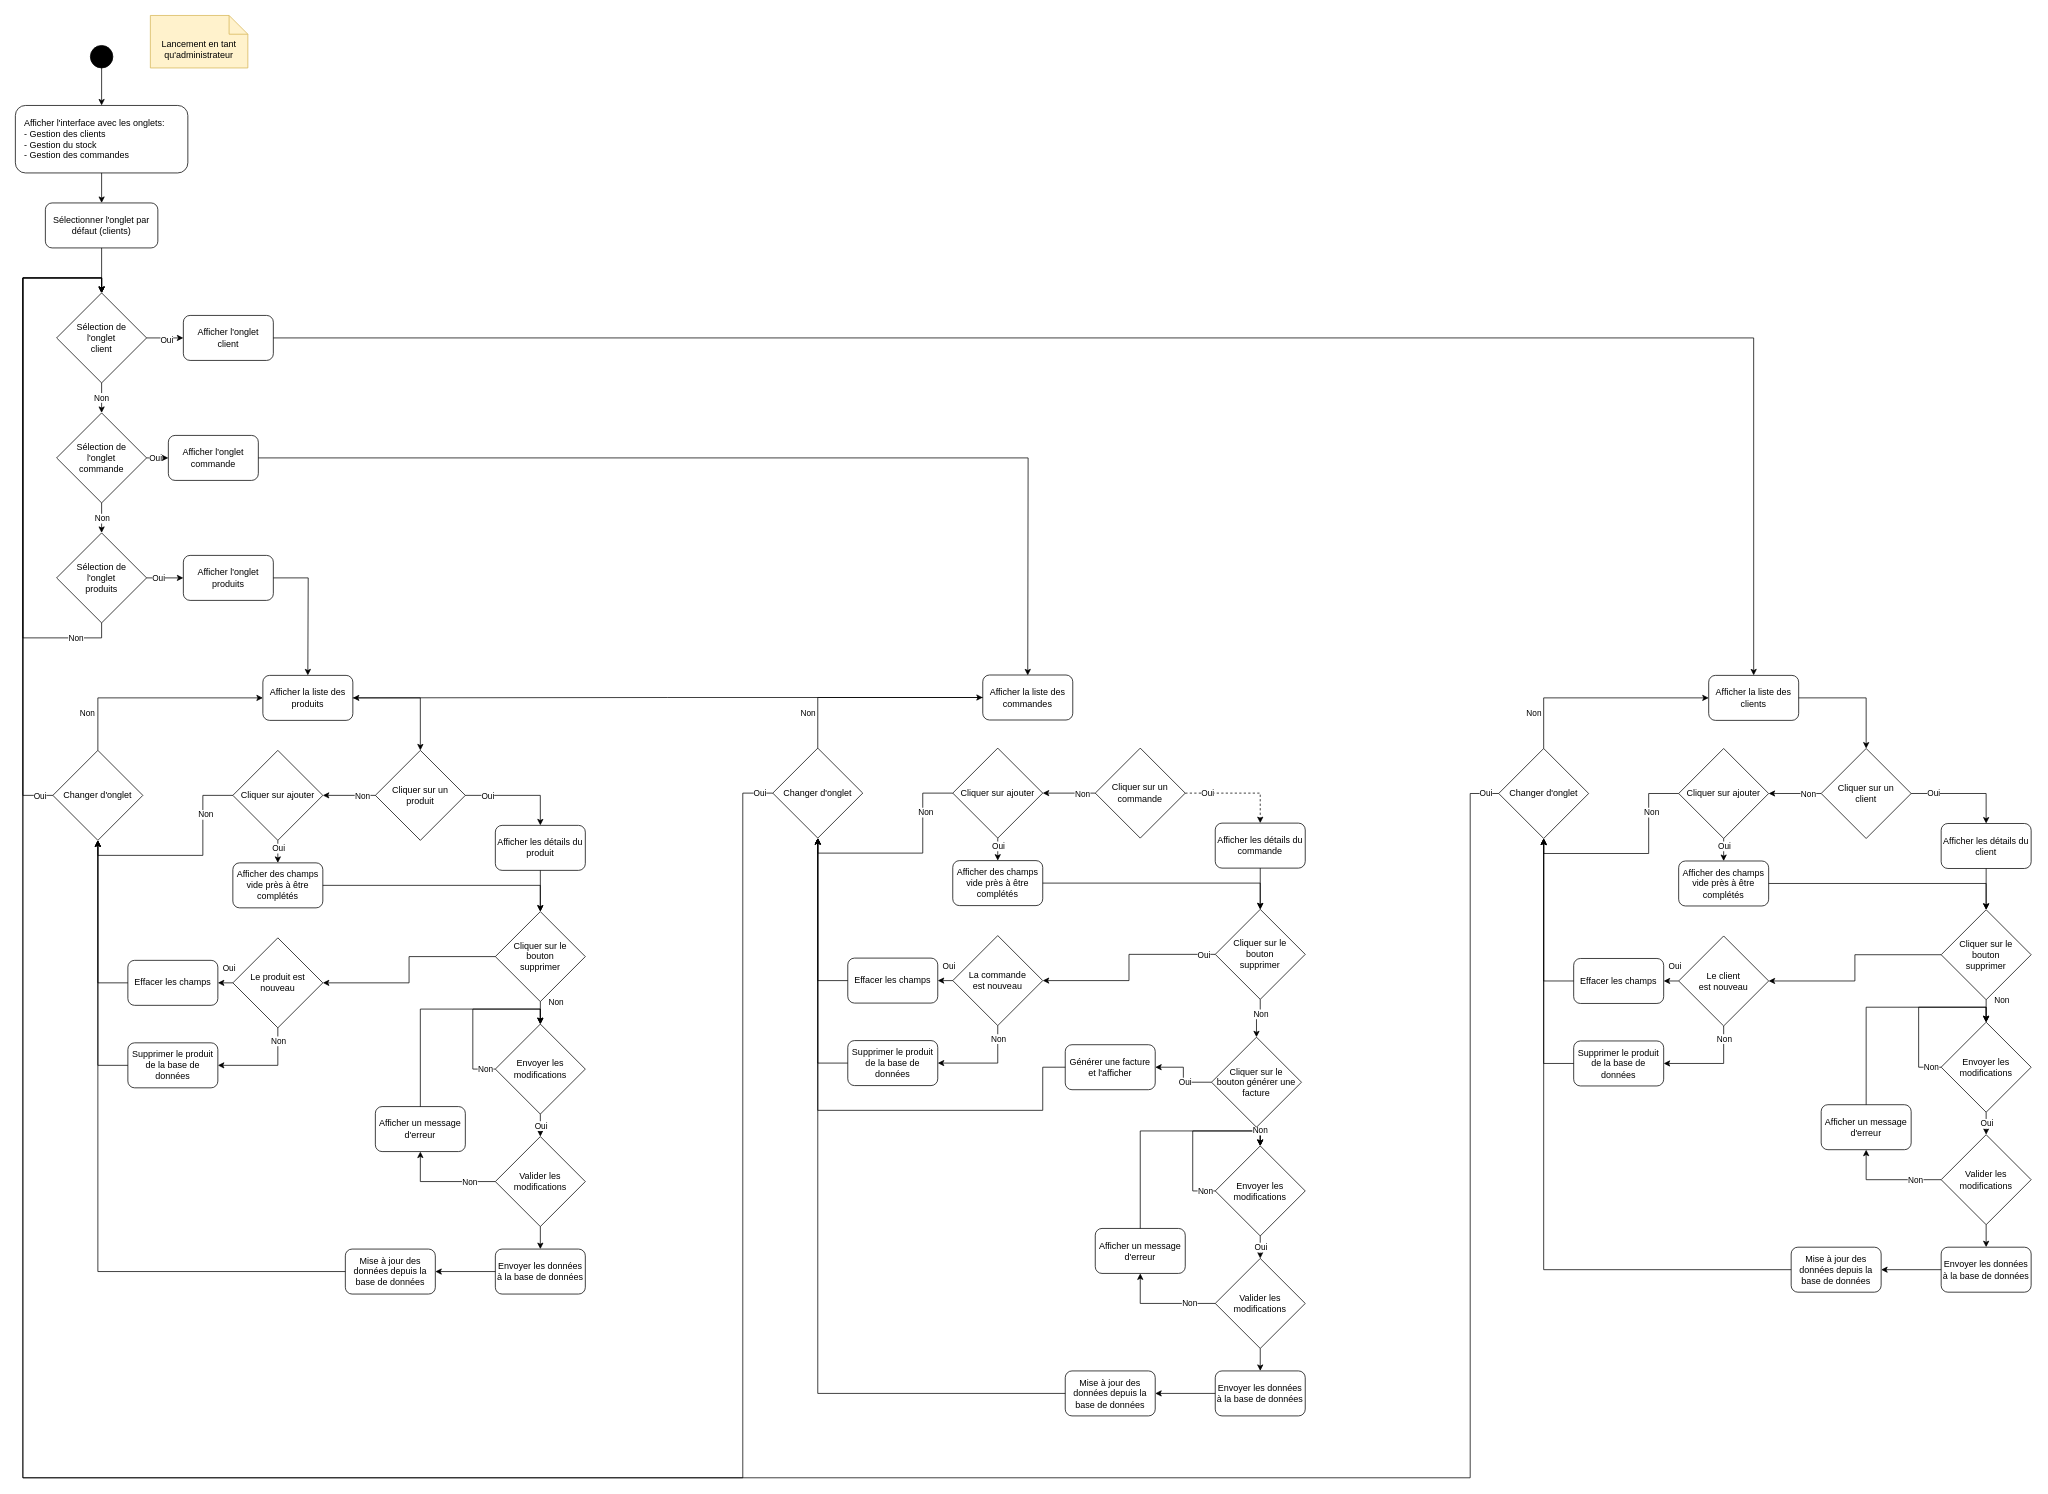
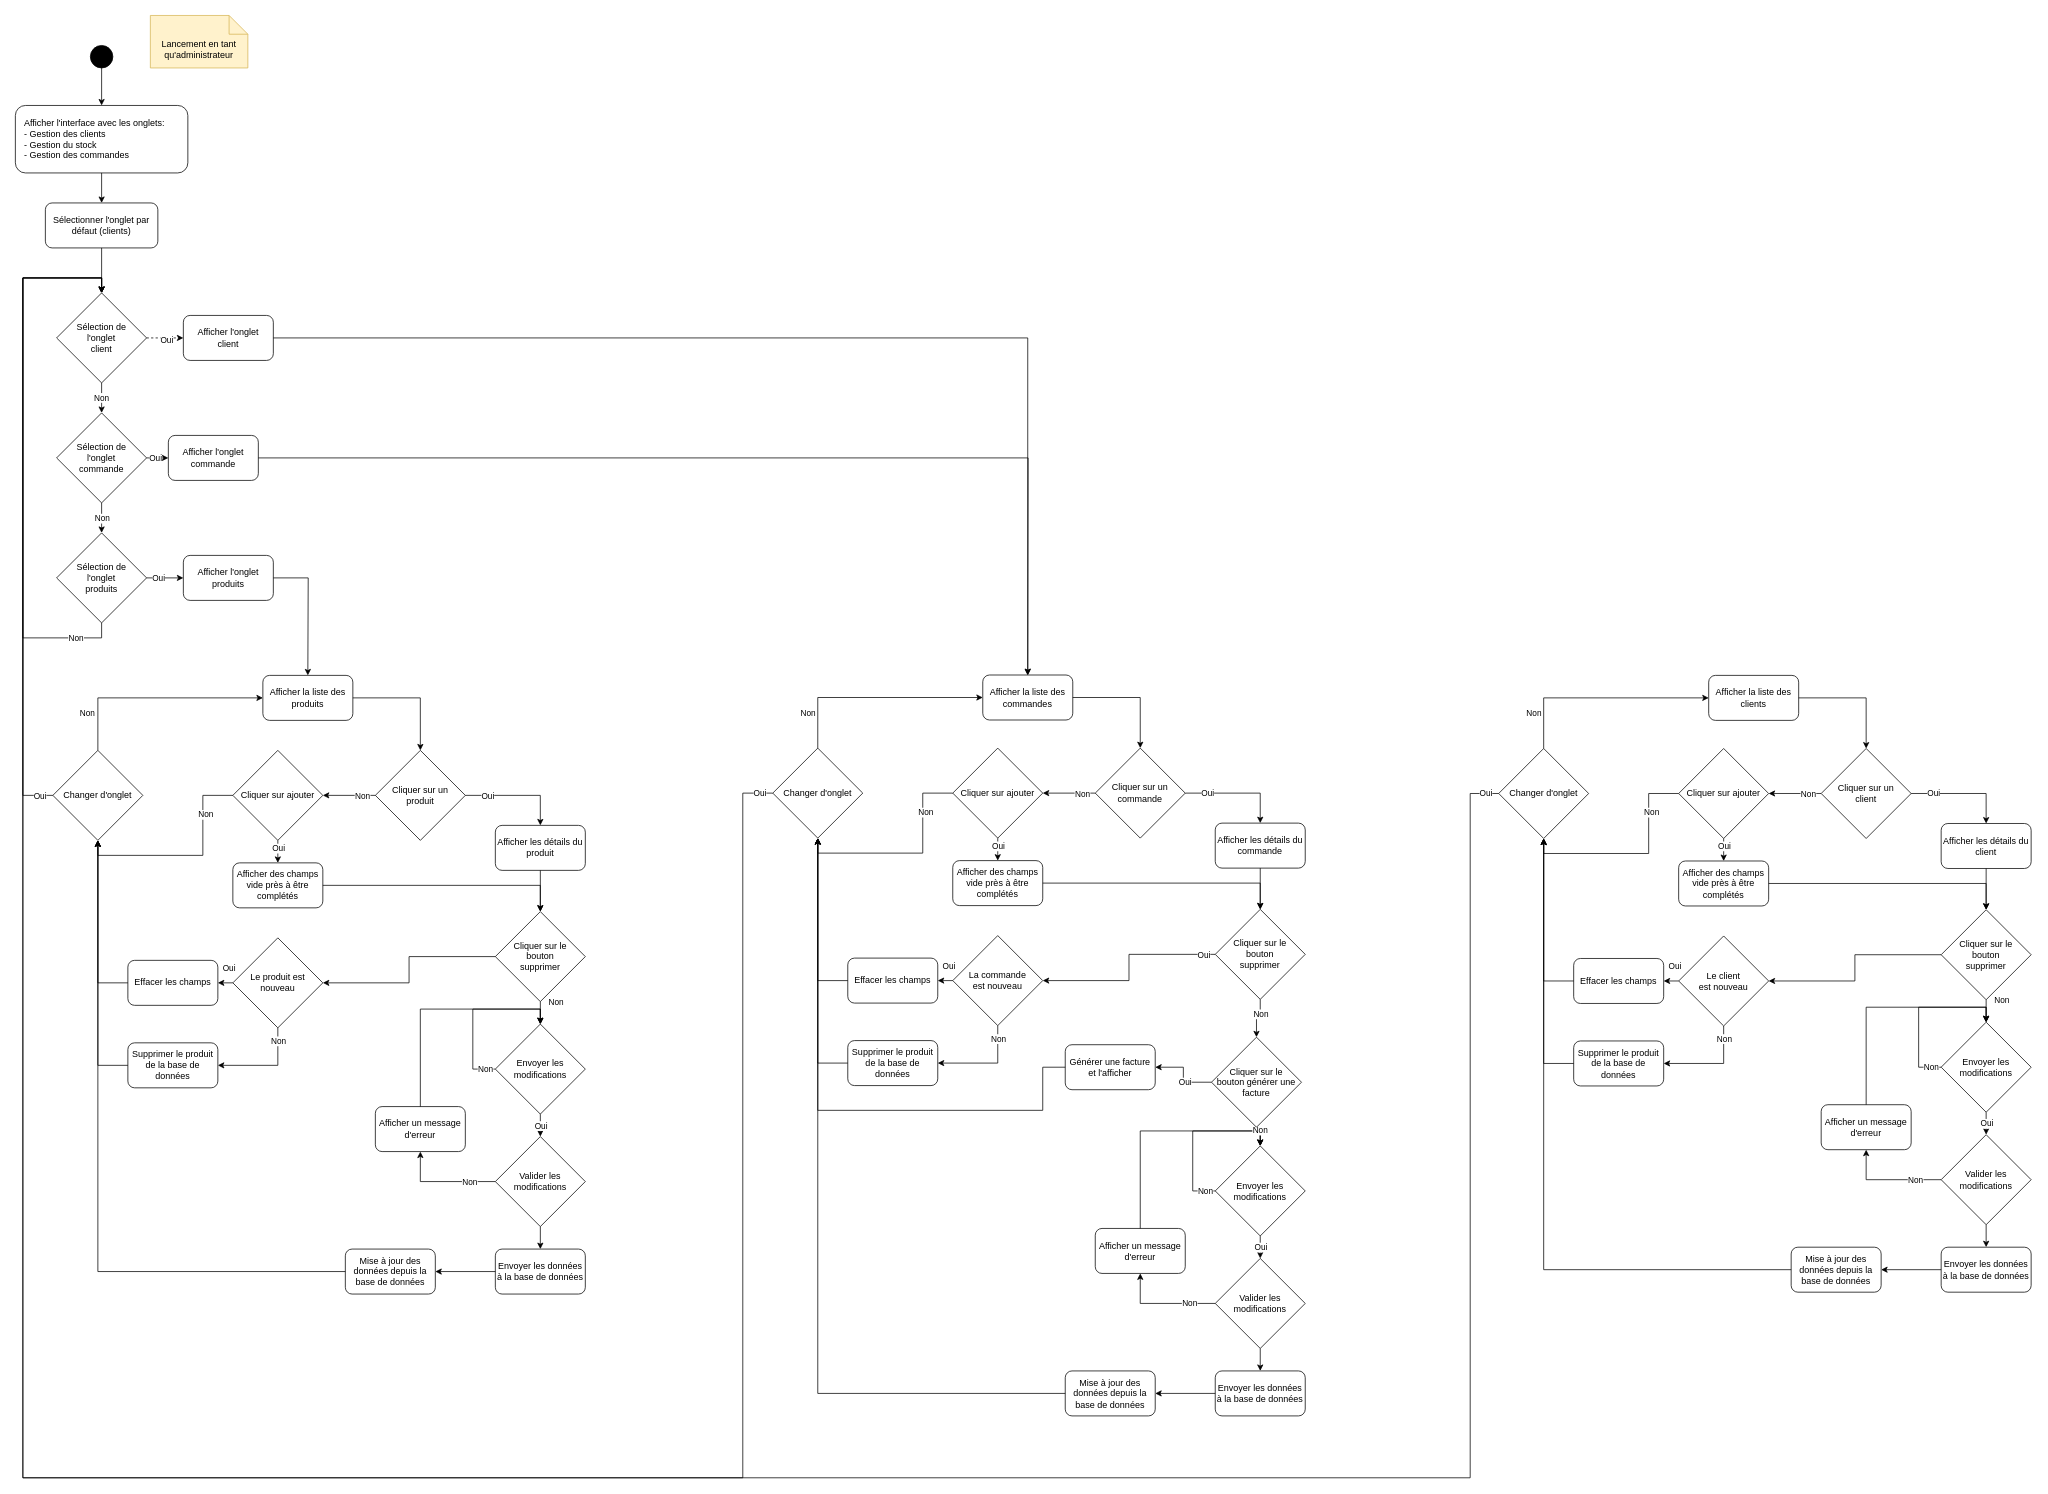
edge "Sélection de l'onglet client" -> "Afficher l'onglet client": style solid -> dashed
edge "Afficher l'onglet client" -> "Afficher la liste des clients": now "Afficher l'onglet client" -> "Afficher la liste des commandes"
edge "Afficher la liste des commandes" -> "Afficher la liste des produits": now "Afficher la liste des commandes" -> "Cliquer sur un commande"
edge "Cliquer sur un commande" -> "Afficher les détails du commande": style dashed -> solid
